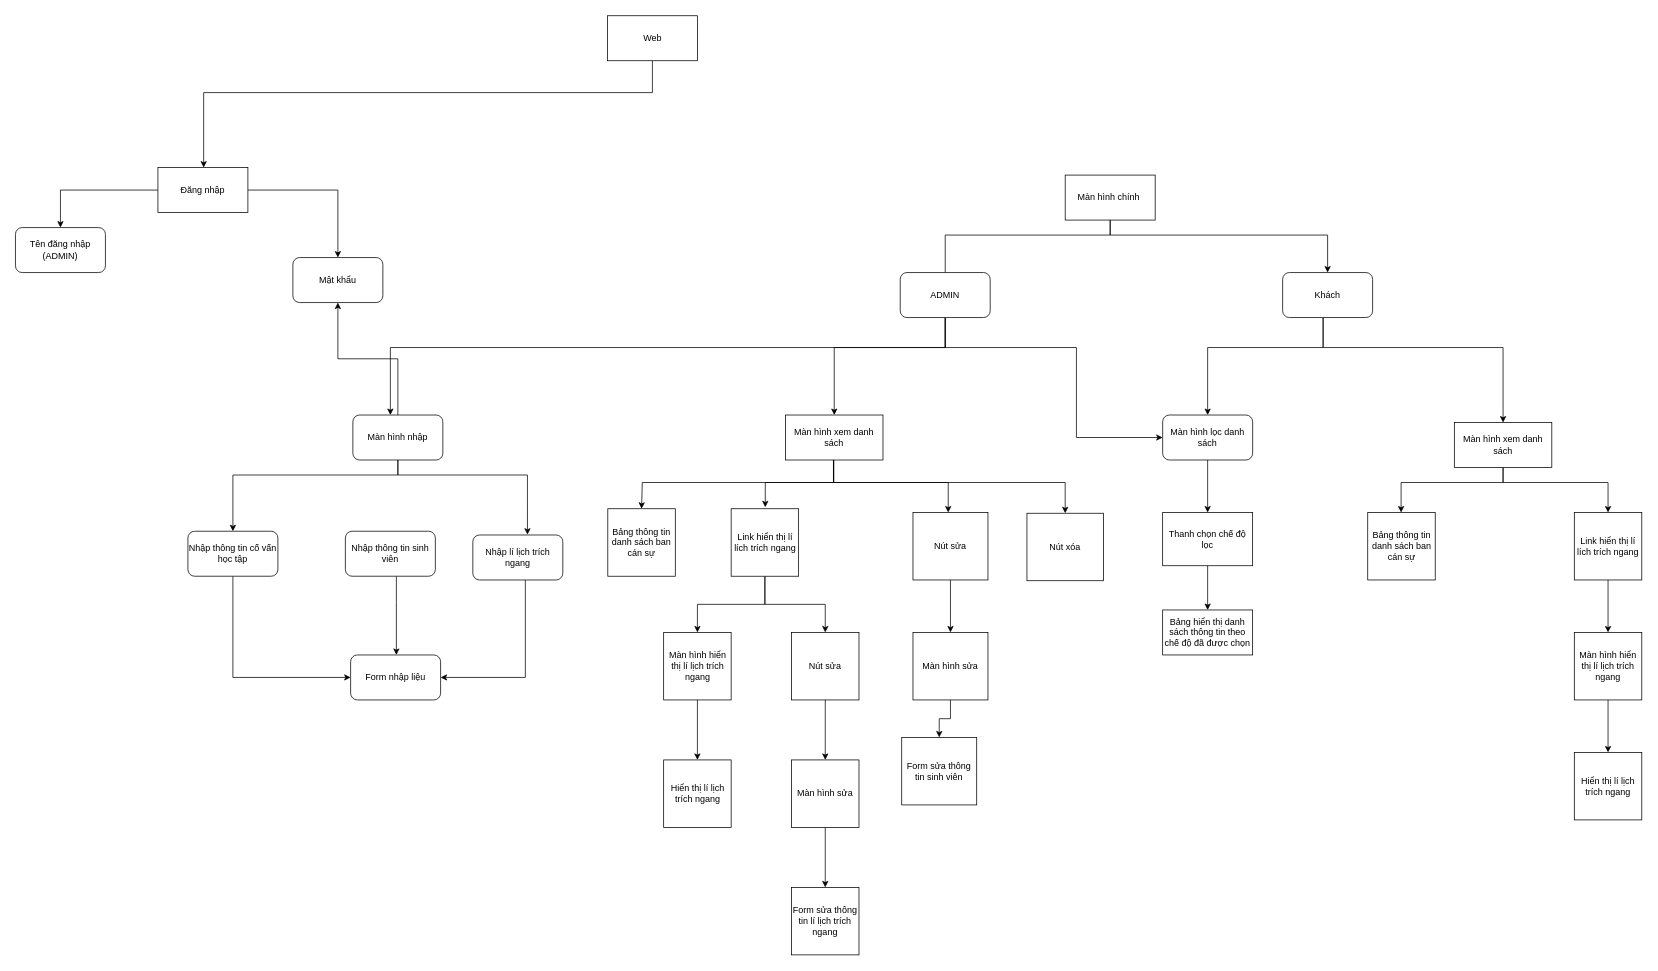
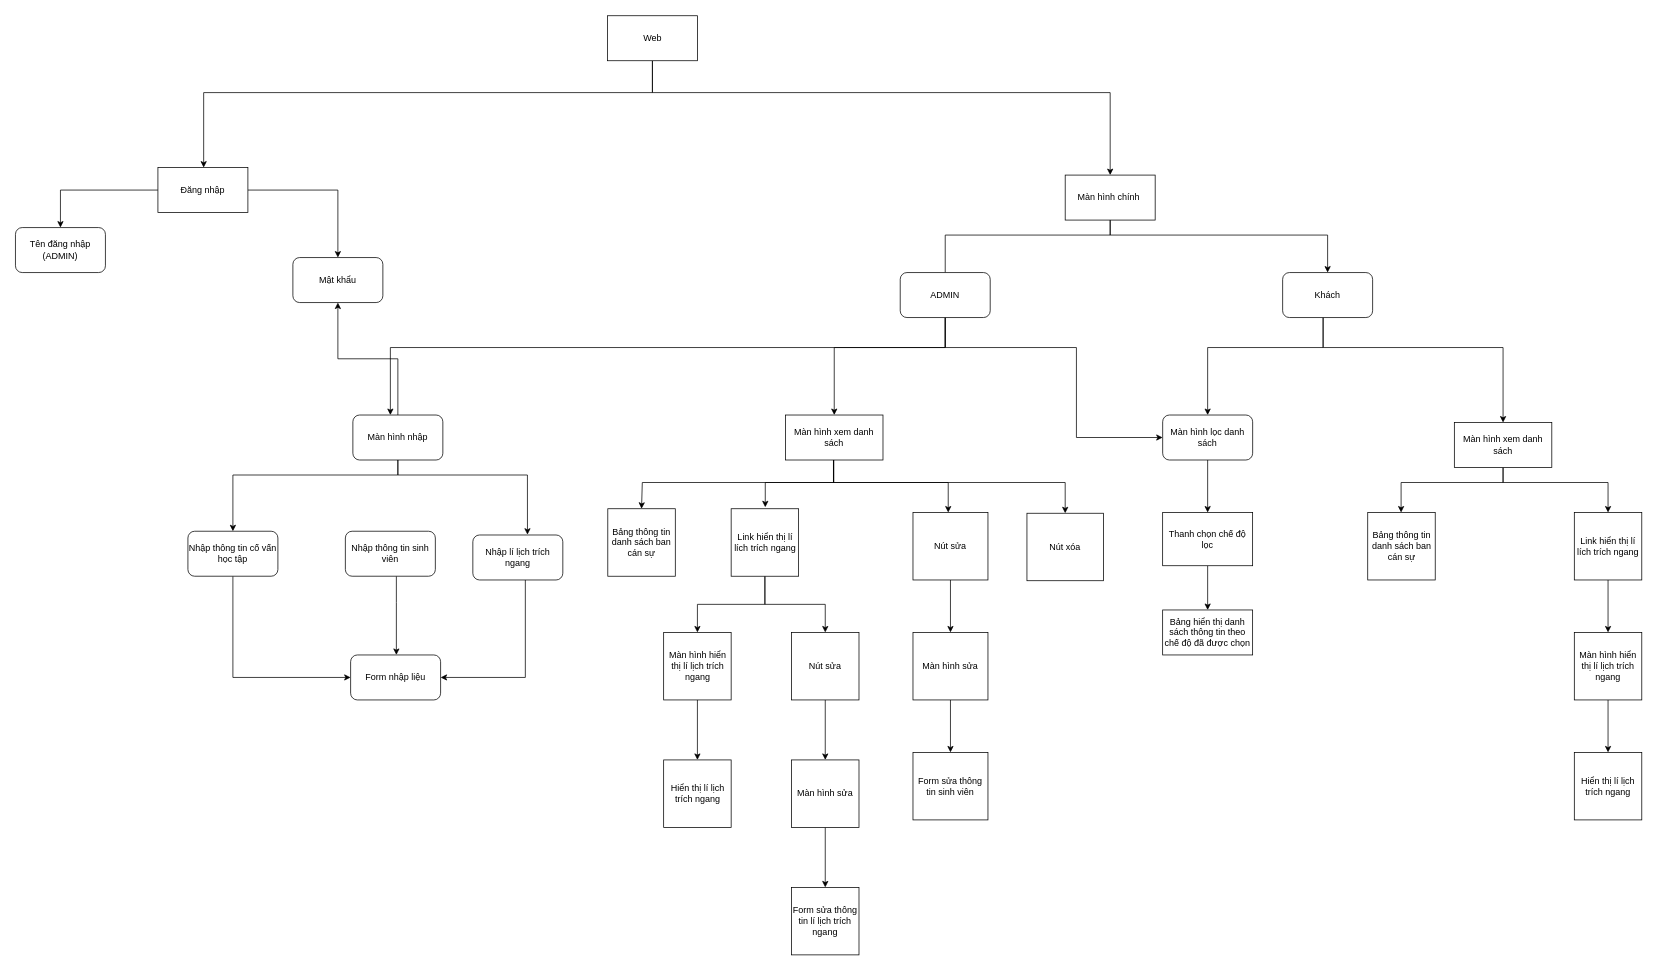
edge "Web" -> "Màn hình chính": added
node "Form sửa thông tin sinh viên": moved (939, 771) -> (951, 786)
